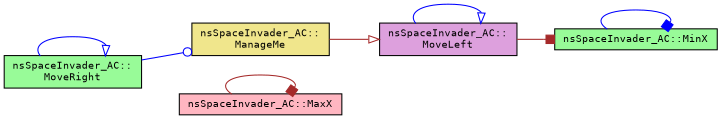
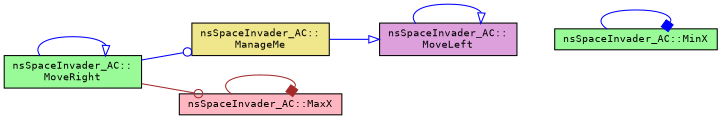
edge "nsSpaceInvader_AC:: ManageMe" -> "nsSpaceInvader_AC:: MoveLeft": color brown -> blue
edge "nsSpaceInvader_AC:: MoveLeft" -> "nsSpaceInvader_AC::MinX": removed
edge "nsSpaceInvader_AC:: MoveRight" -> "nsSpaceInvader_AC::MaxX": added
